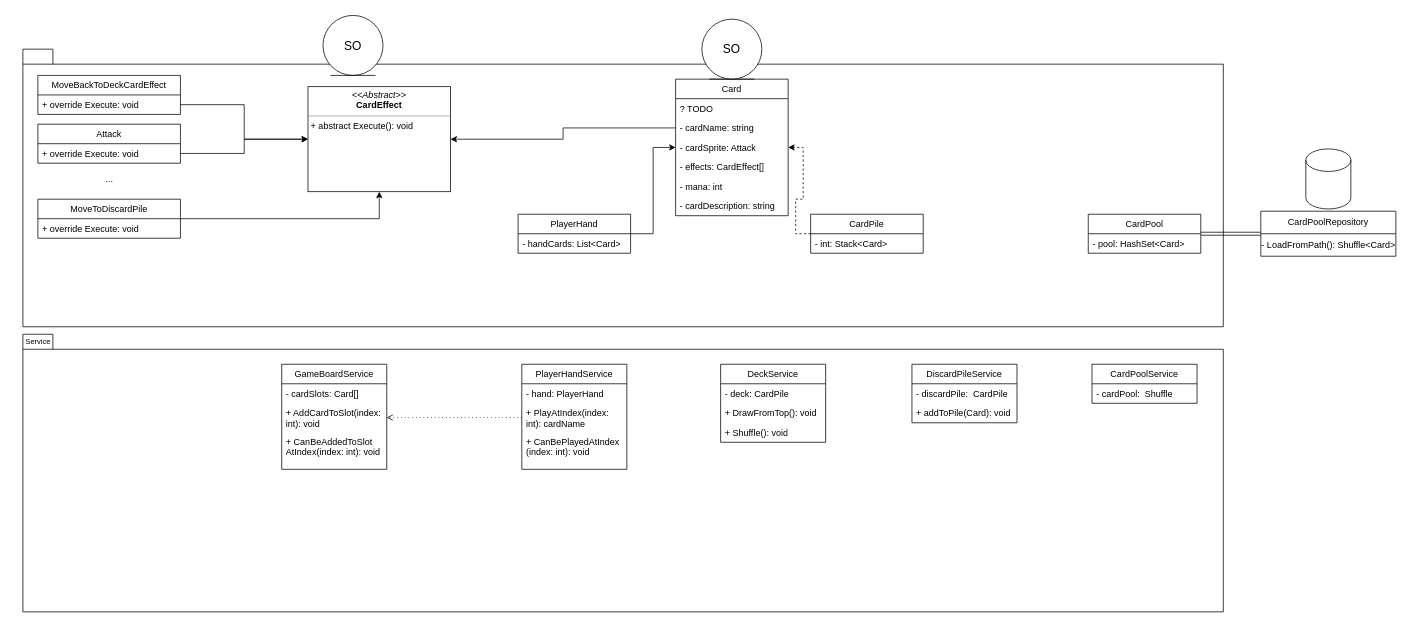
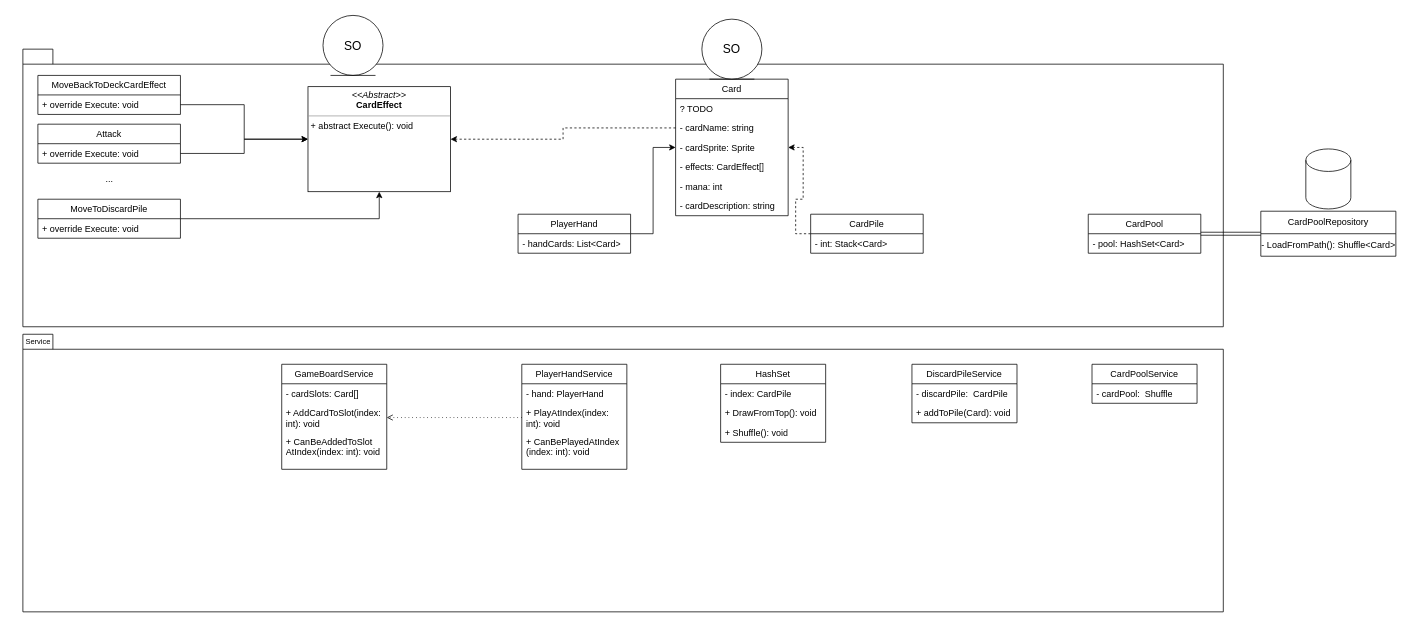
edge "- cardName: string" -> "<<Abstract>> CardEffect + abstract Execute(): void": style solid -> dashed
node "- cardSprite: Attack": label "- cardSprite: Attack" -> "- cardSprite: Sprite"
node "DeckService": label "DeckService" -> "HashSet"
node "- deck: CardPile": label "- deck: CardPile" -> "- index: CardPile"
node "+ PlayAtIndex(index: int): cardName": label "+ PlayAtIndex(index: int): cardName" -> "+ PlayAtIndex(index: int): void"
